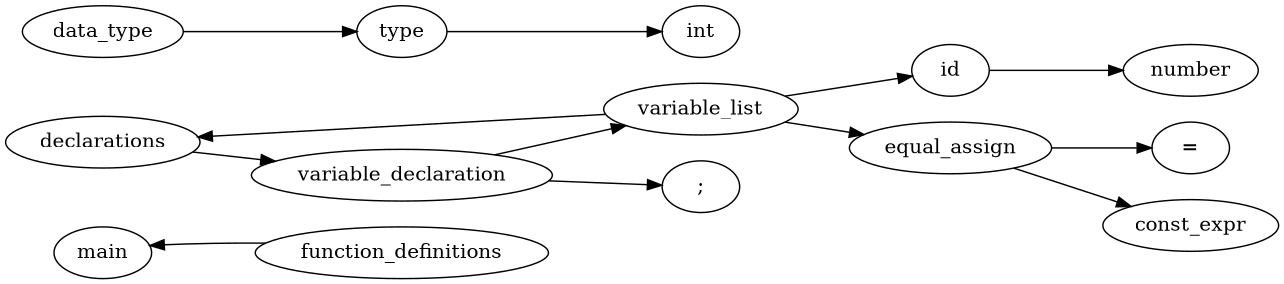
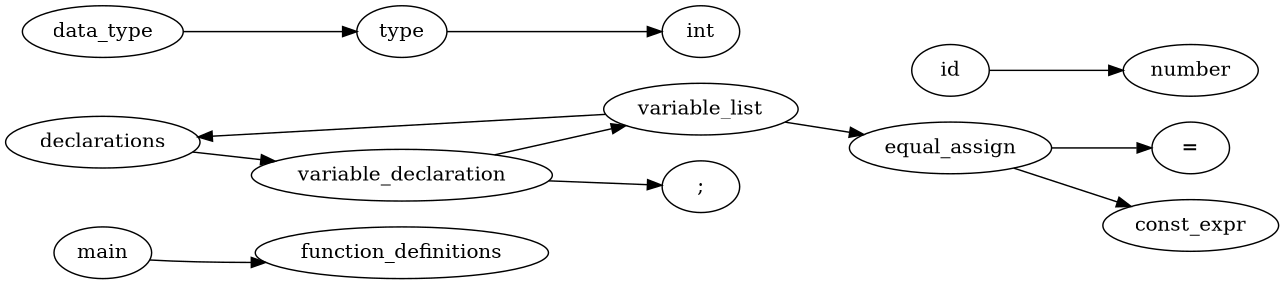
edge "variable_list" -> "id": removed
edge "function_definitions" -> "main": reversed
